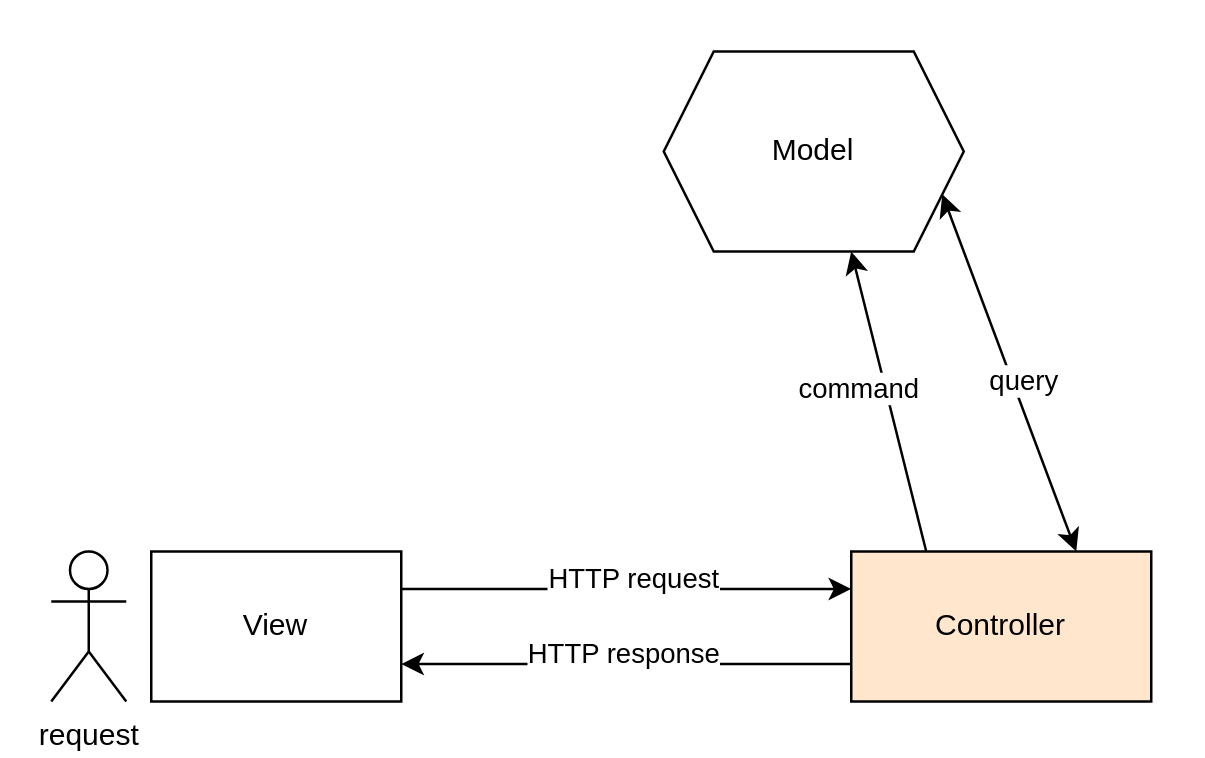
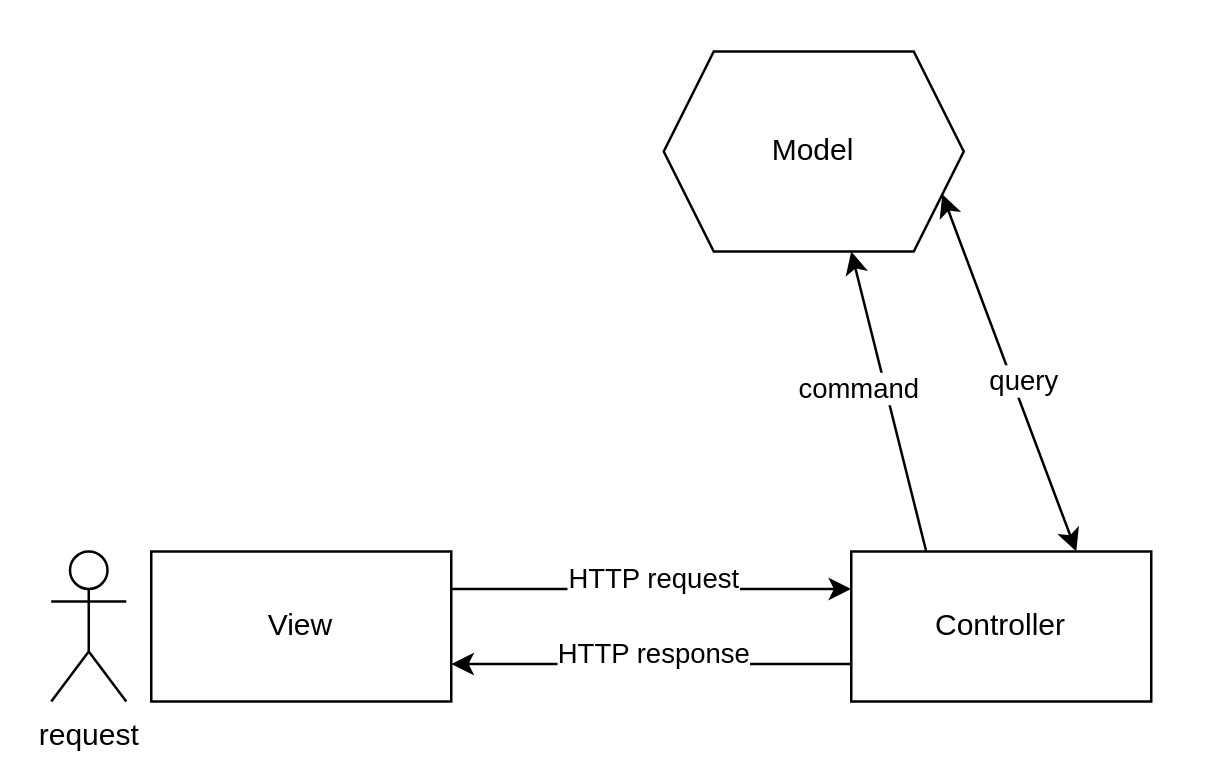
node "View": size 250x150 -> 300x150
node "Controller": fillcolor #ffe6cc -> #ffffff
